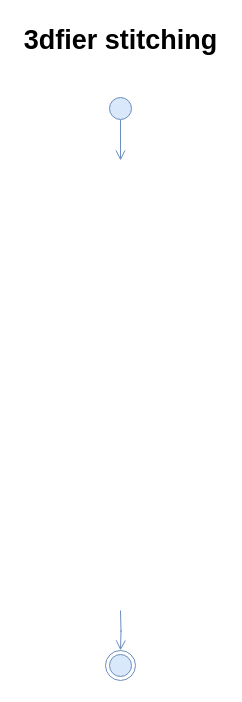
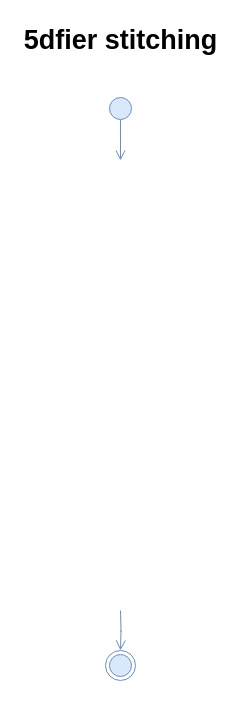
node "3dfier stitching": label "3dfier stitching" -> "5dfier stitching"
